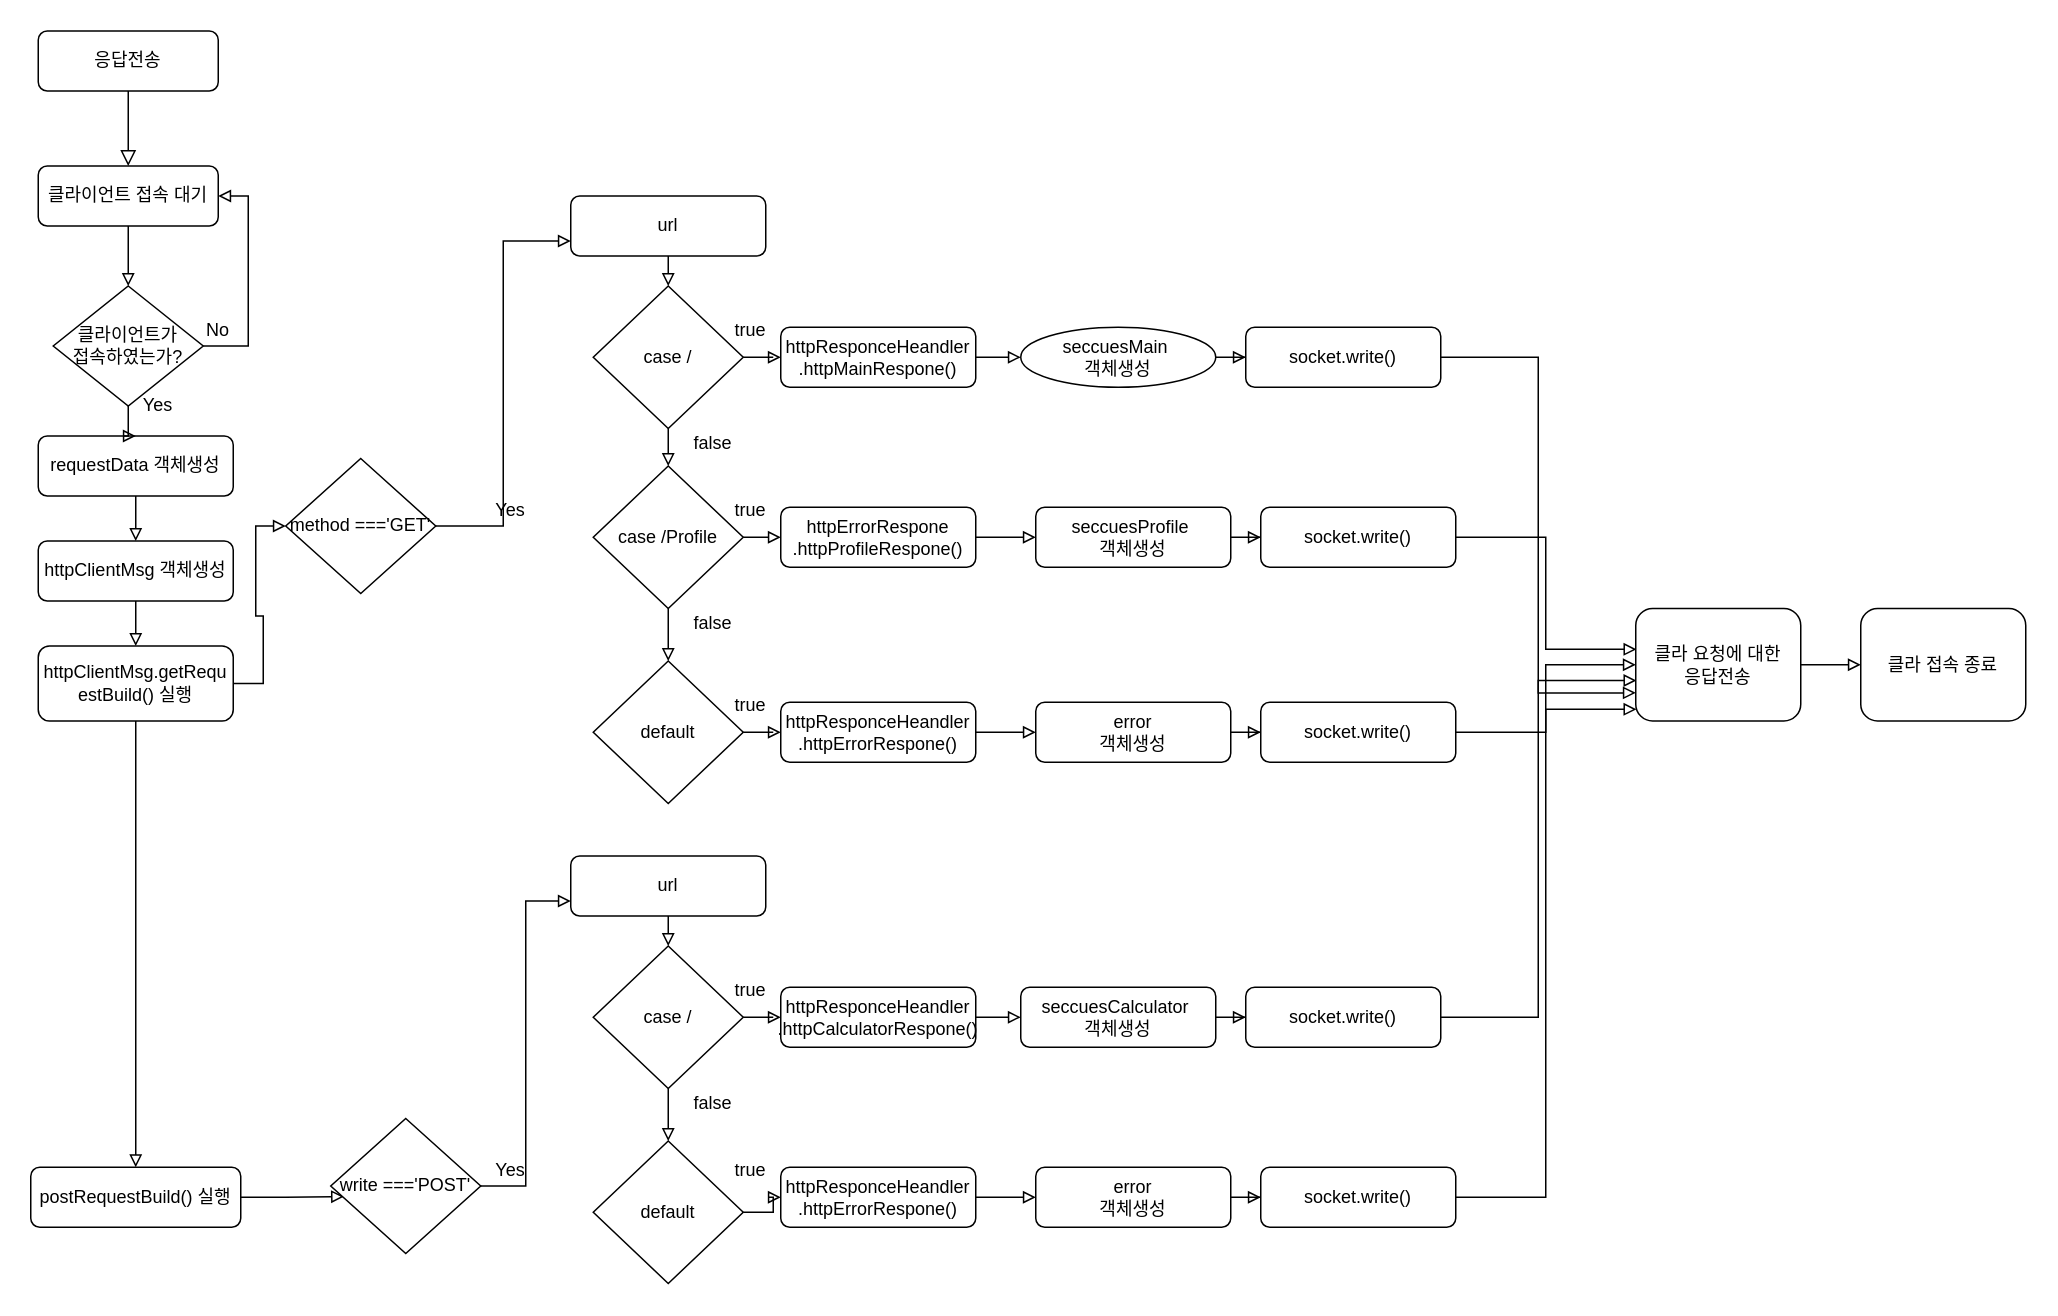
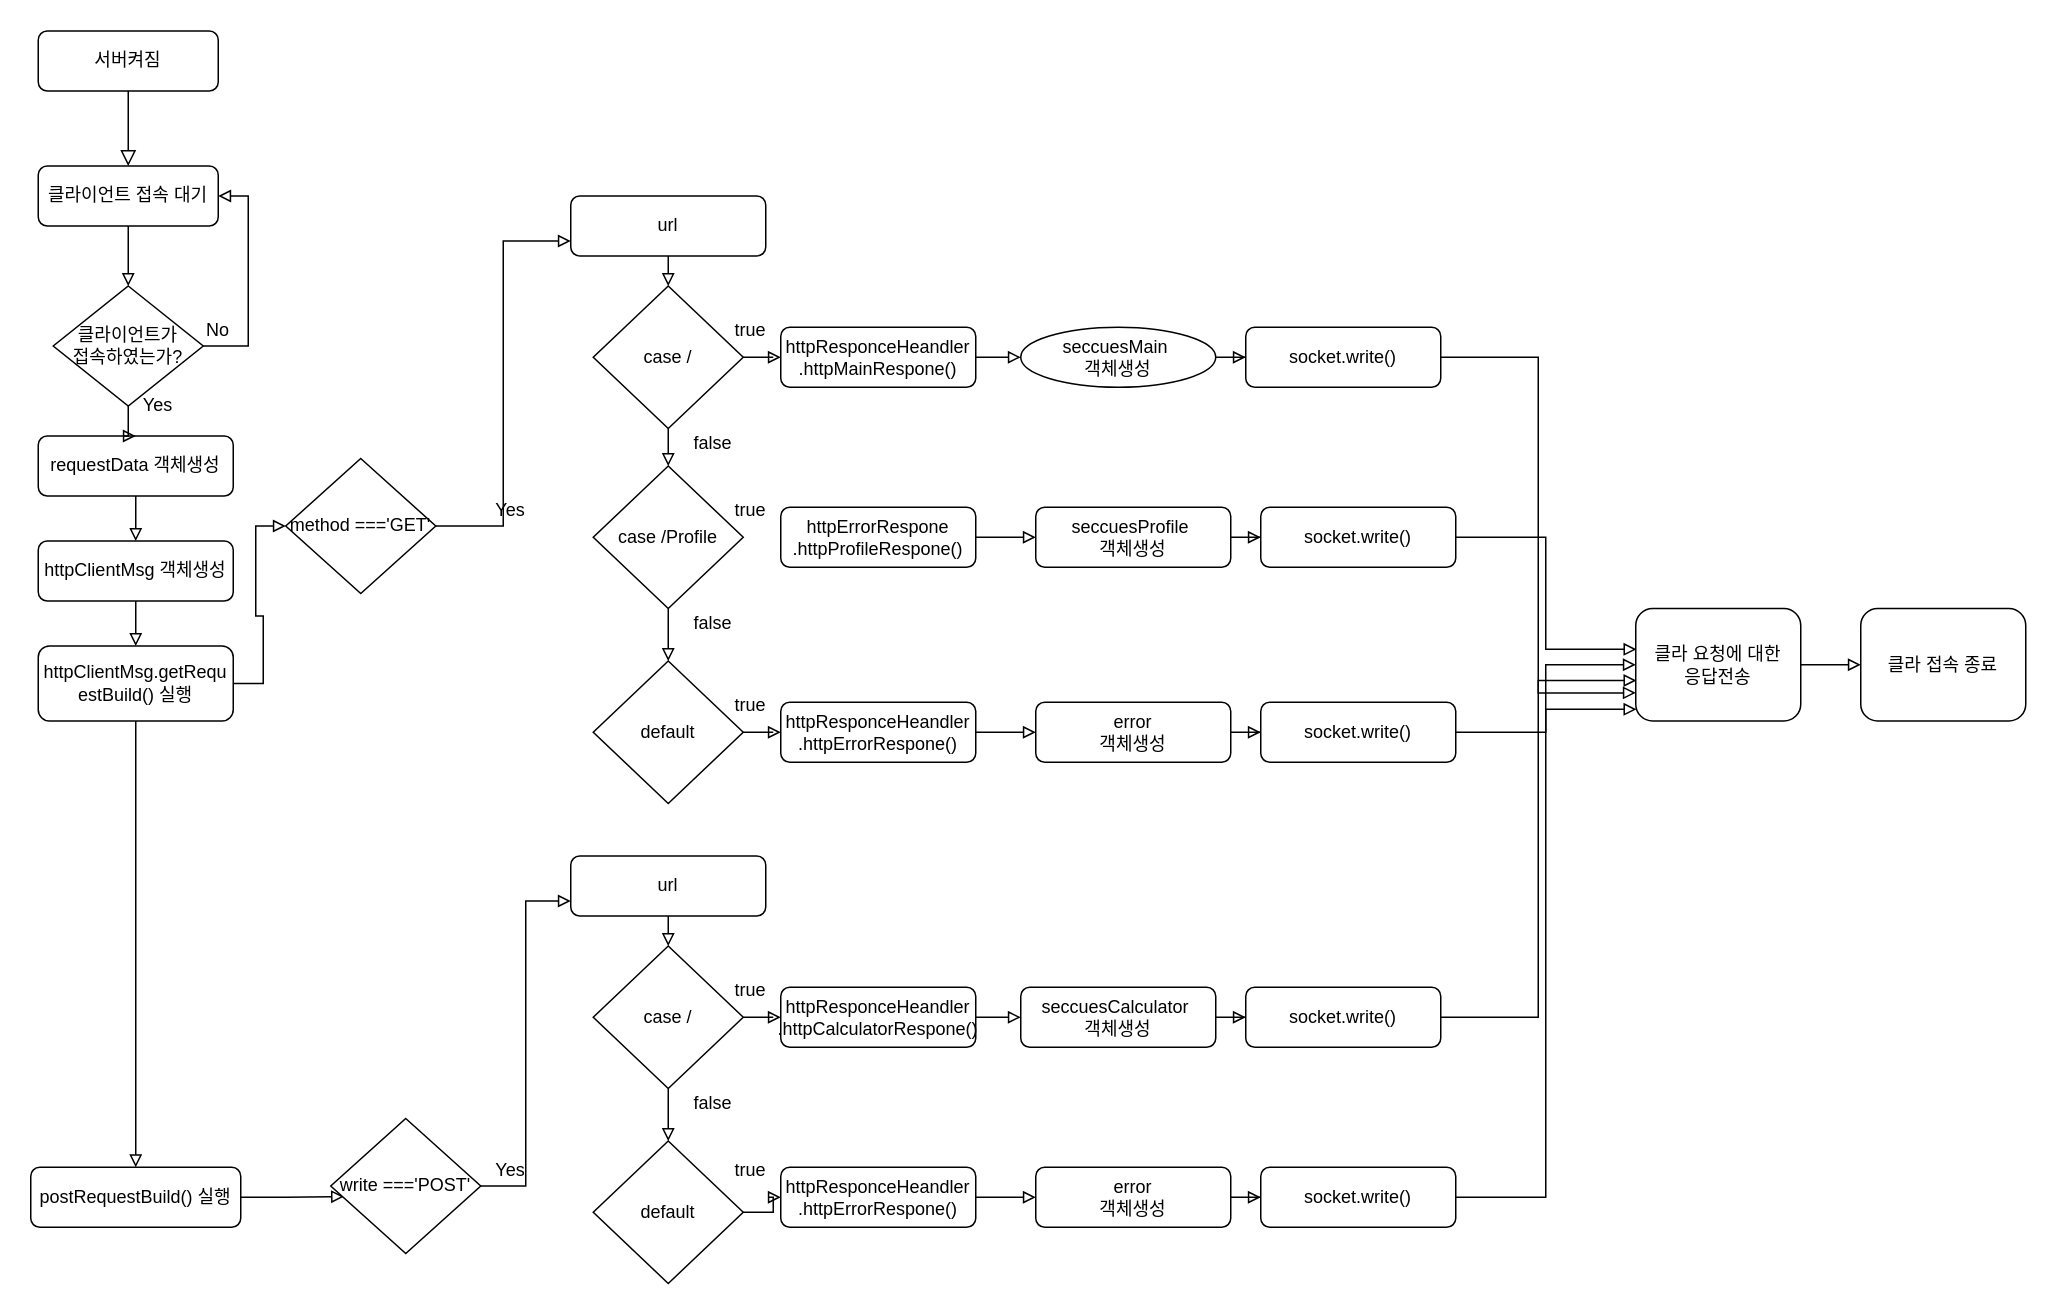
node "응답전송": label "응답전송" -> "서버켜짐"
edge "case /Profile" -> "httpErrorRespone .httpProfileRespone()": removed
